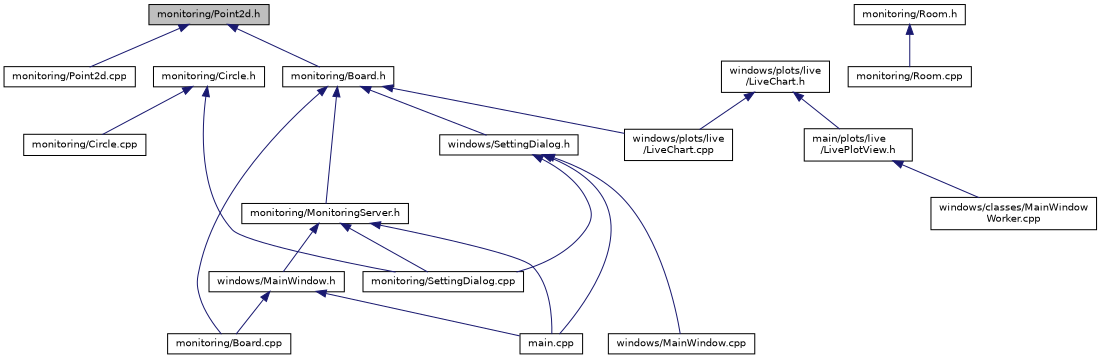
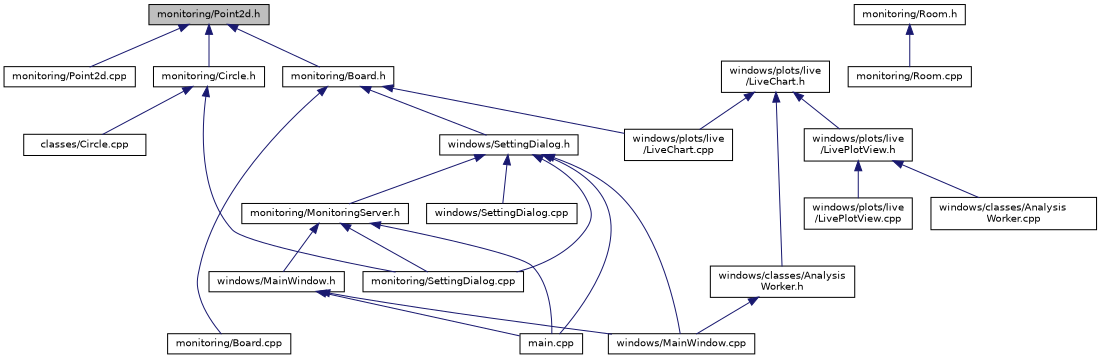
edge "monitoring/Circle.h" -> "monitoring/Point2d.h": added
node "monitoring/Circle.cpp": label "monitoring/Circle.cpp" -> "classes/Circle.cpp"
node "main/plots/live /LivePlotView.h": label "main/plots/live /LivePlotView.h" -> "windows/plots/live /LivePlotView.h"
edge "monitoring/MonitoringServer.h" -> "monitoring/Board.h": now "monitoring/MonitoringServer.h" -> "windows/SettingDialog.h"
node "windows/SettingDialog.cpp": added
node "windows/plots/live /LivePlotView.cpp": added
node "windows/classes/MainWindow Worker.cpp": label "windows/classes/MainWindow Worker.cpp" -> "windows/classes/Analysis Worker.cpp"
node "windows/classes/Analysis Worker.h": added
edge "monitoring/Board.cpp" -> "windows/MainWindow.h": now "windows/MainWindow.cpp" -> "windows/MainWindow.h"
